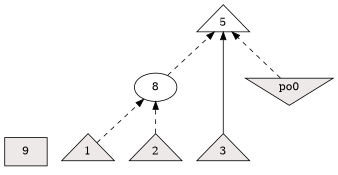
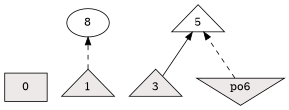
edge "8" -> "5": removed
node "po0": label "po0" -> "po6"
node "9": label "9" -> "0"
node "2": removed
